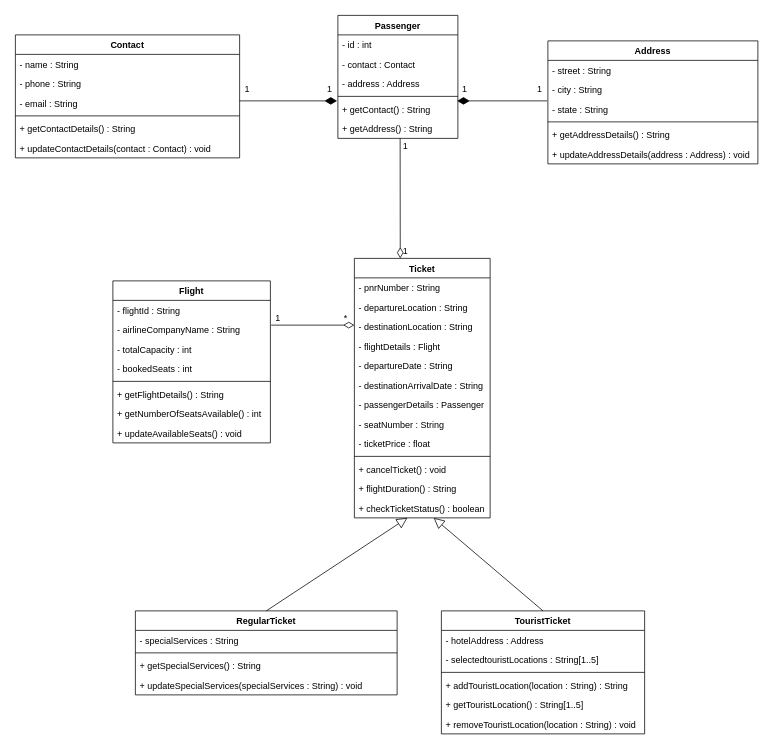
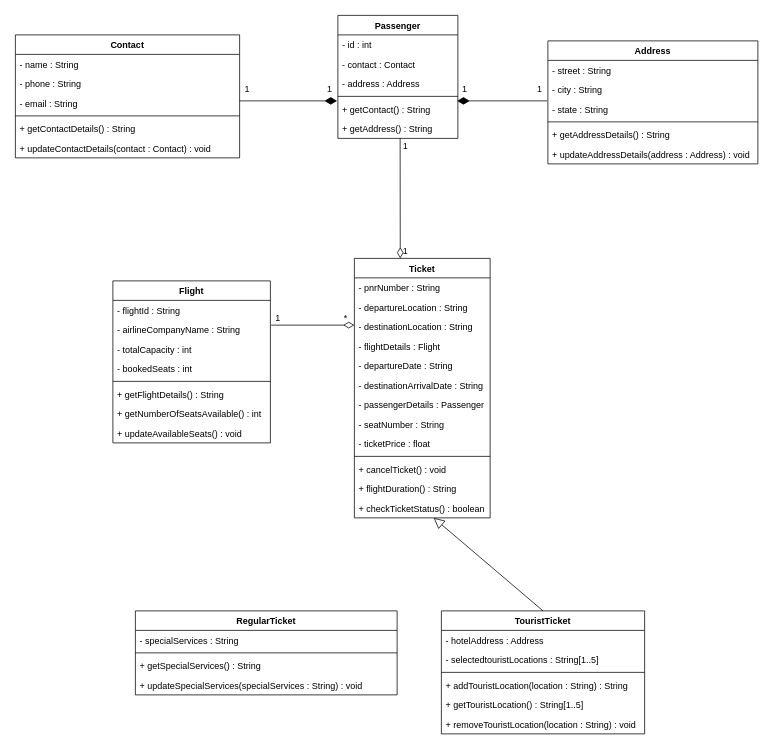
edge "RegularTicket" -> "+ checkTicketStatus() : boolean": removed
